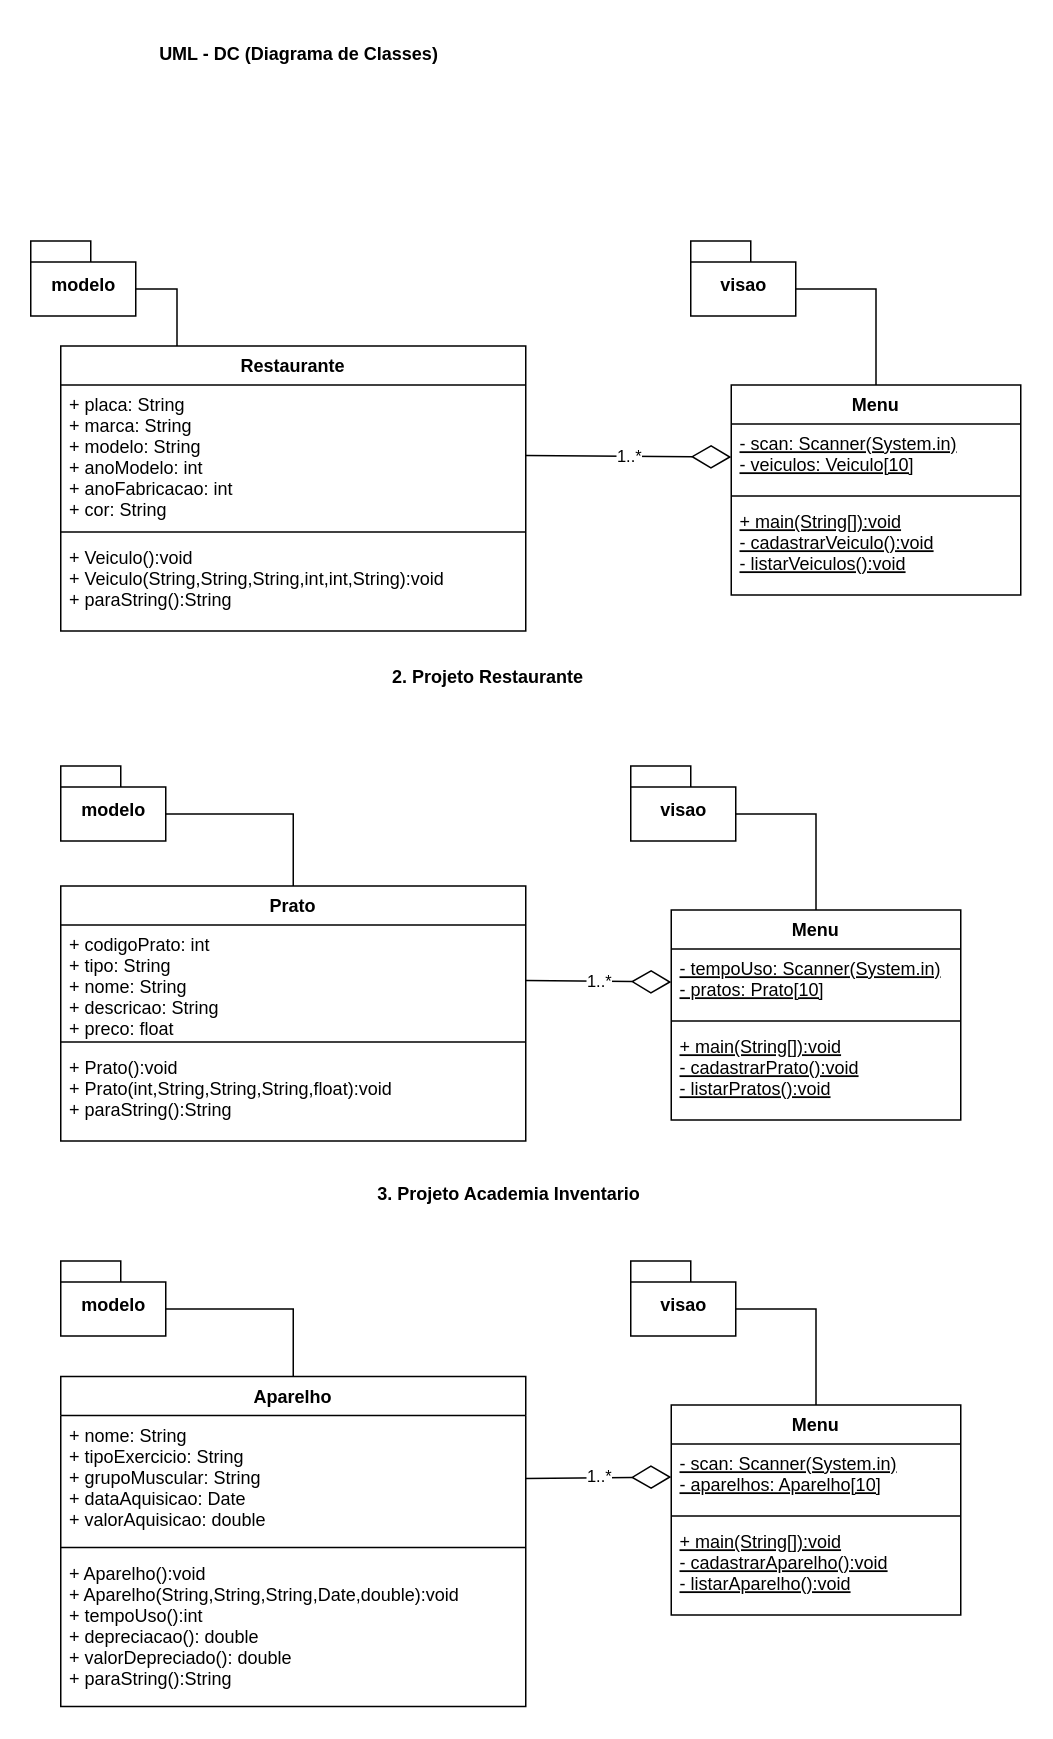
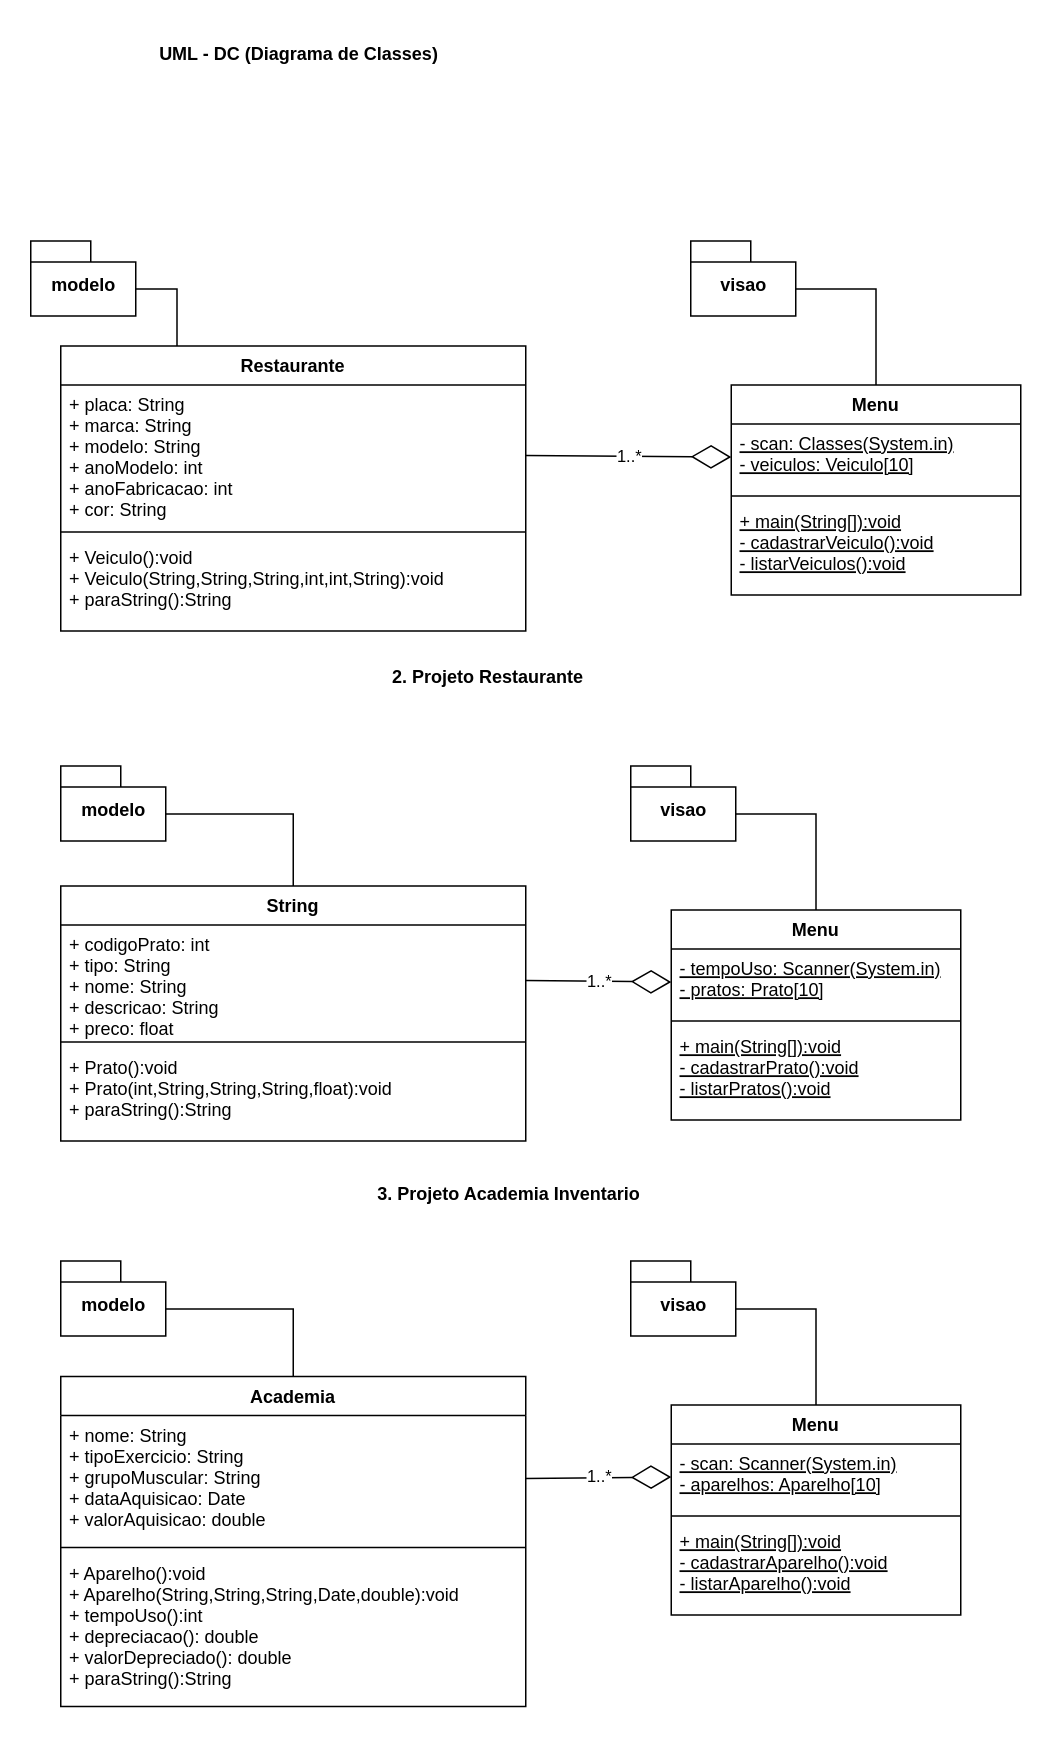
node "- scan: Scanner(System.in) - veiculos: Veiculo[10]": label "- scan: Scanner(System.in) - veiculos: Veiculo[10]" -> "- scan: Classes(System.in) - veiculos: Veiculo[10]"
node "Prato": label "Prato" -> "String"
node "Aparelho": label "Aparelho" -> "Academia"
